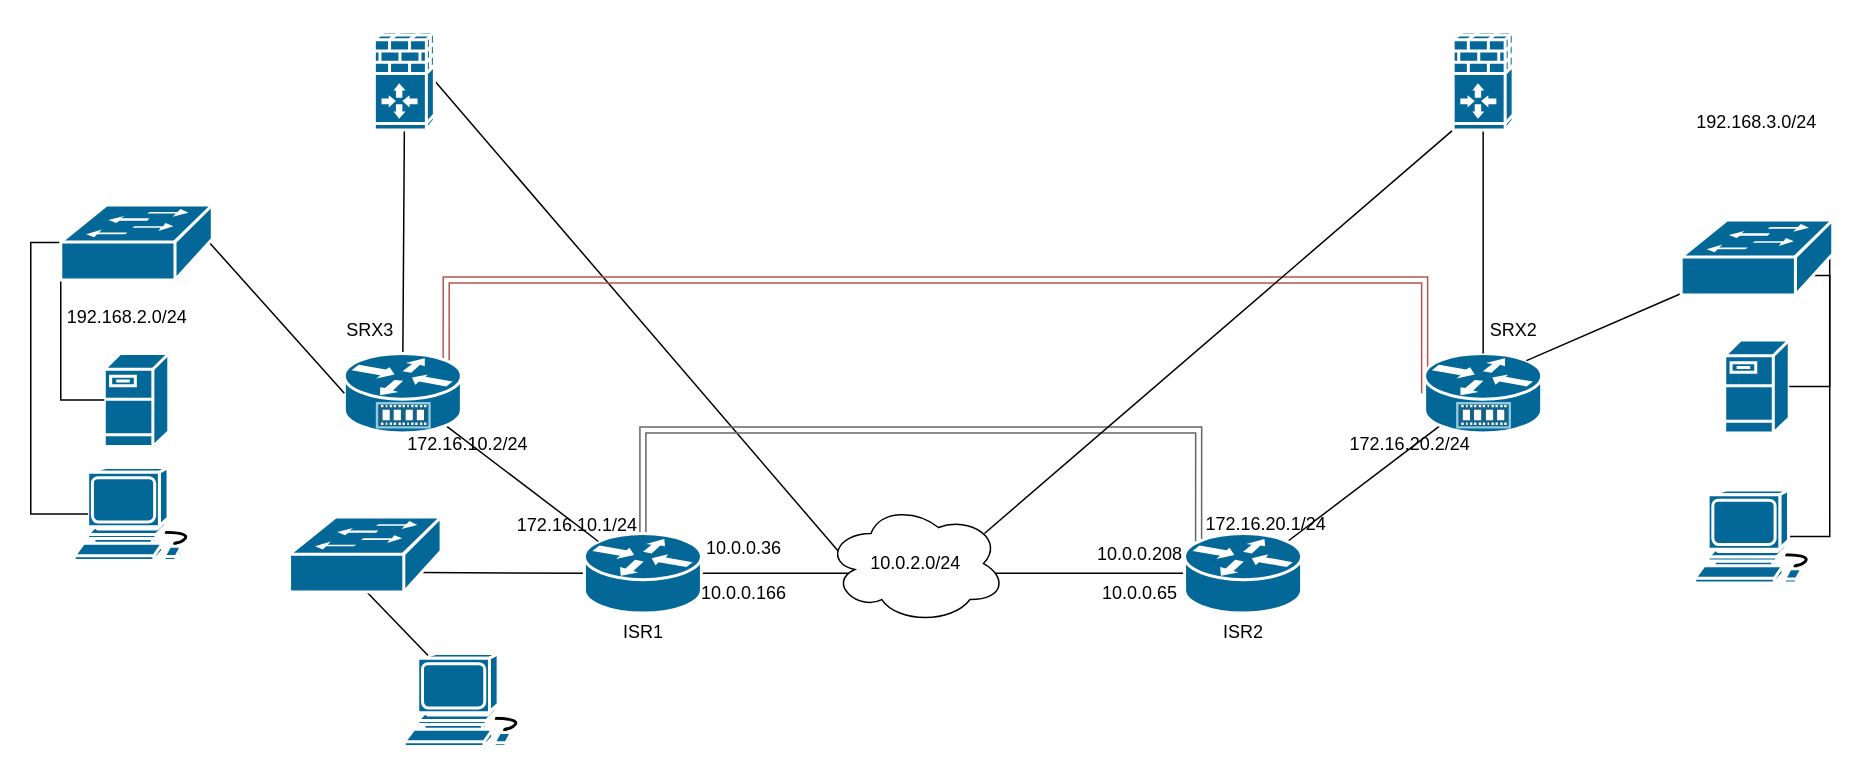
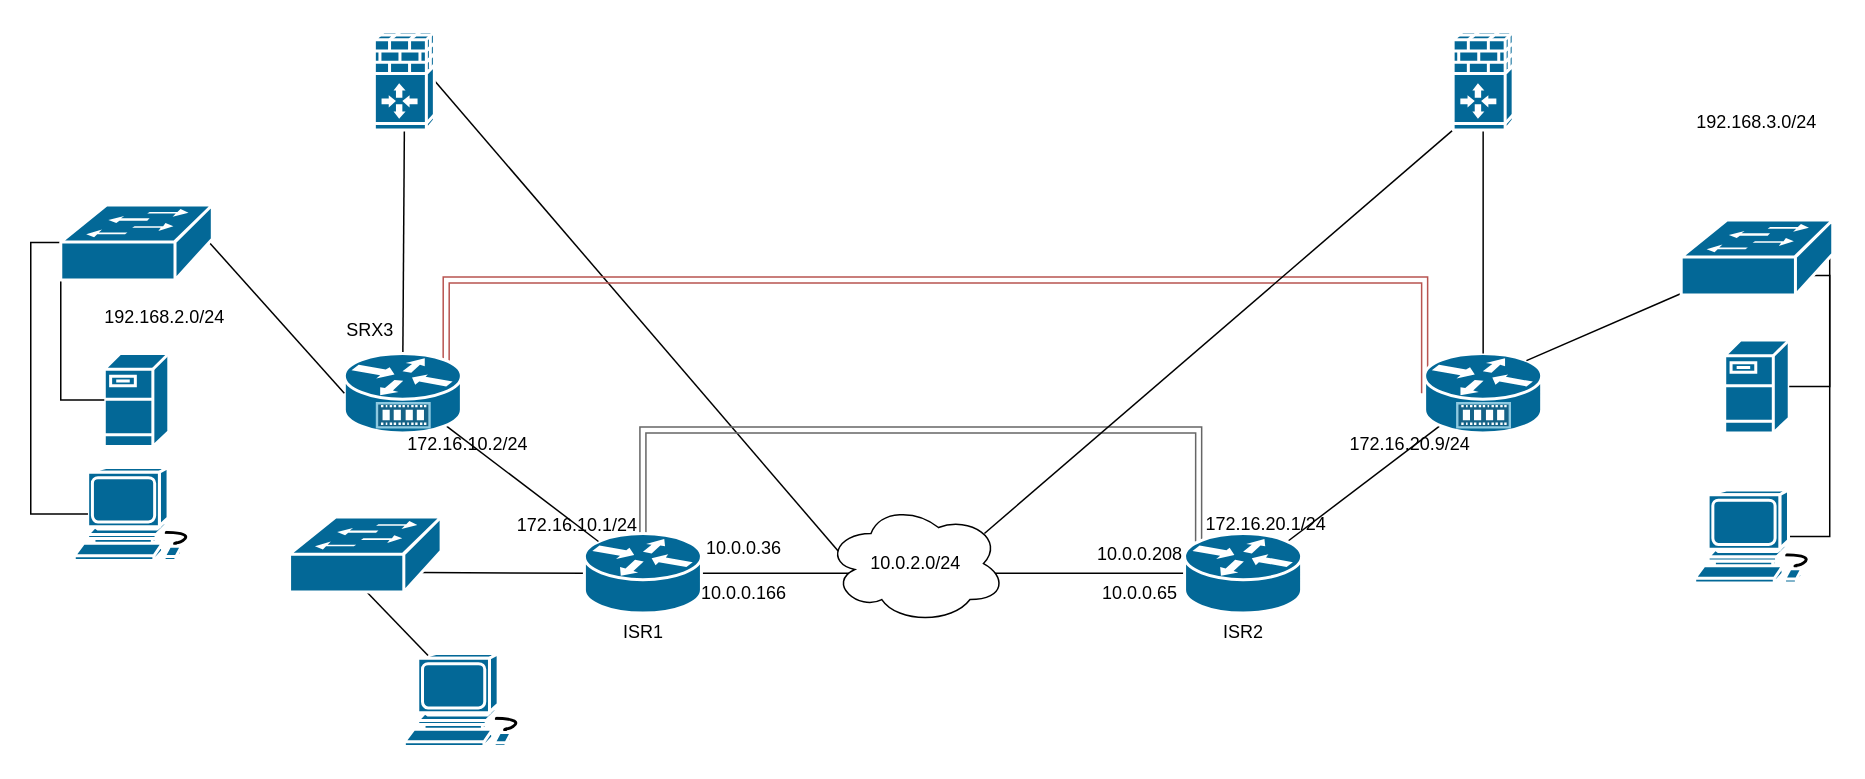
node "192.168.2.0/24": moved (127, 317) -> (164, 317)
node "SRX2": removed
node "172.16.20.2/24": label "172.16.20.2/24" -> "172.16.20.9/24"
